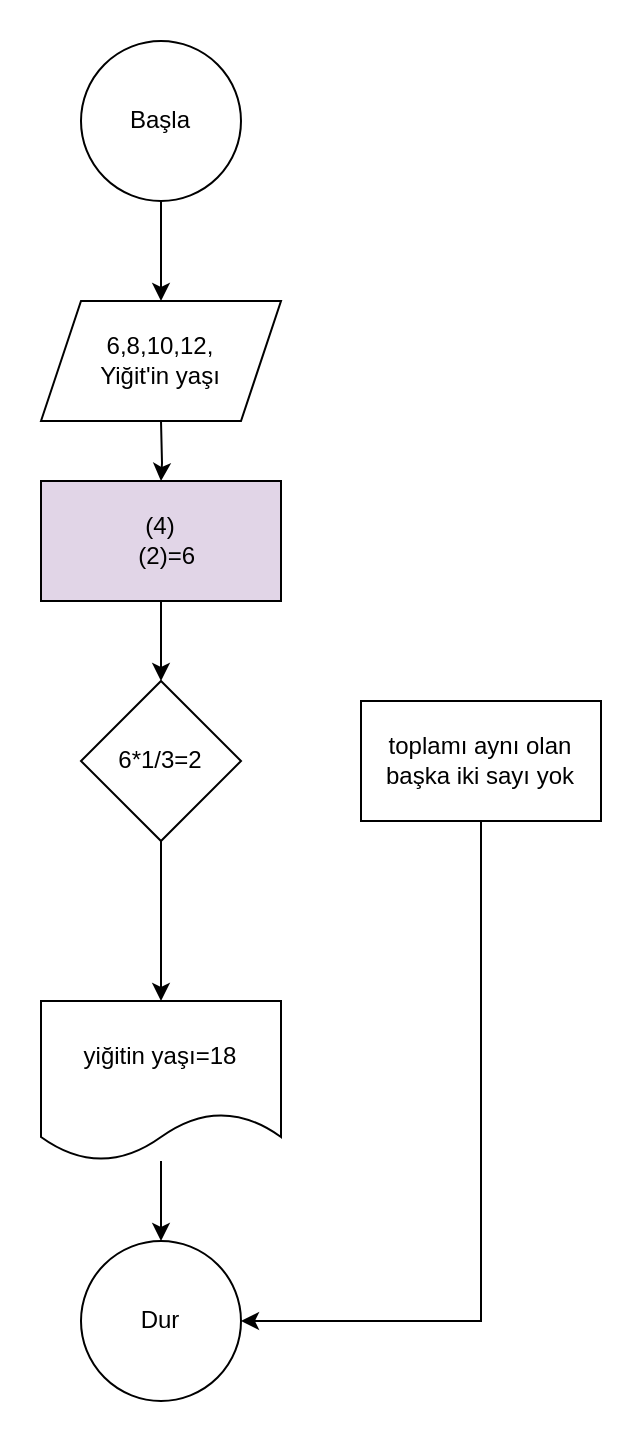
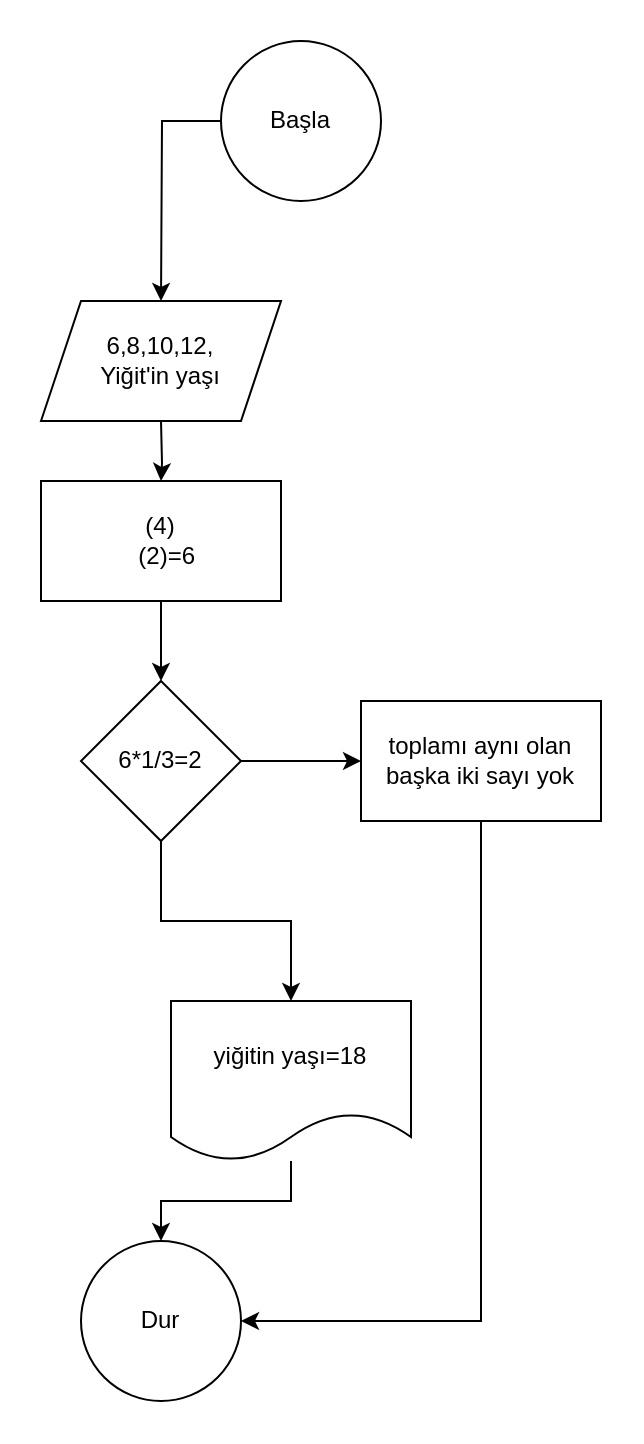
node "Başla": moved (161, 121) -> (301, 121)
node "(4) (2)=6": fillcolor #e1d5e7 -> #ffffff
edge "6*1/3=2" -> "toplamı aynı olan başka iki sayı yok": added
node "yiğitin yaşı=18": moved (161, 1081) -> (291, 1081)
